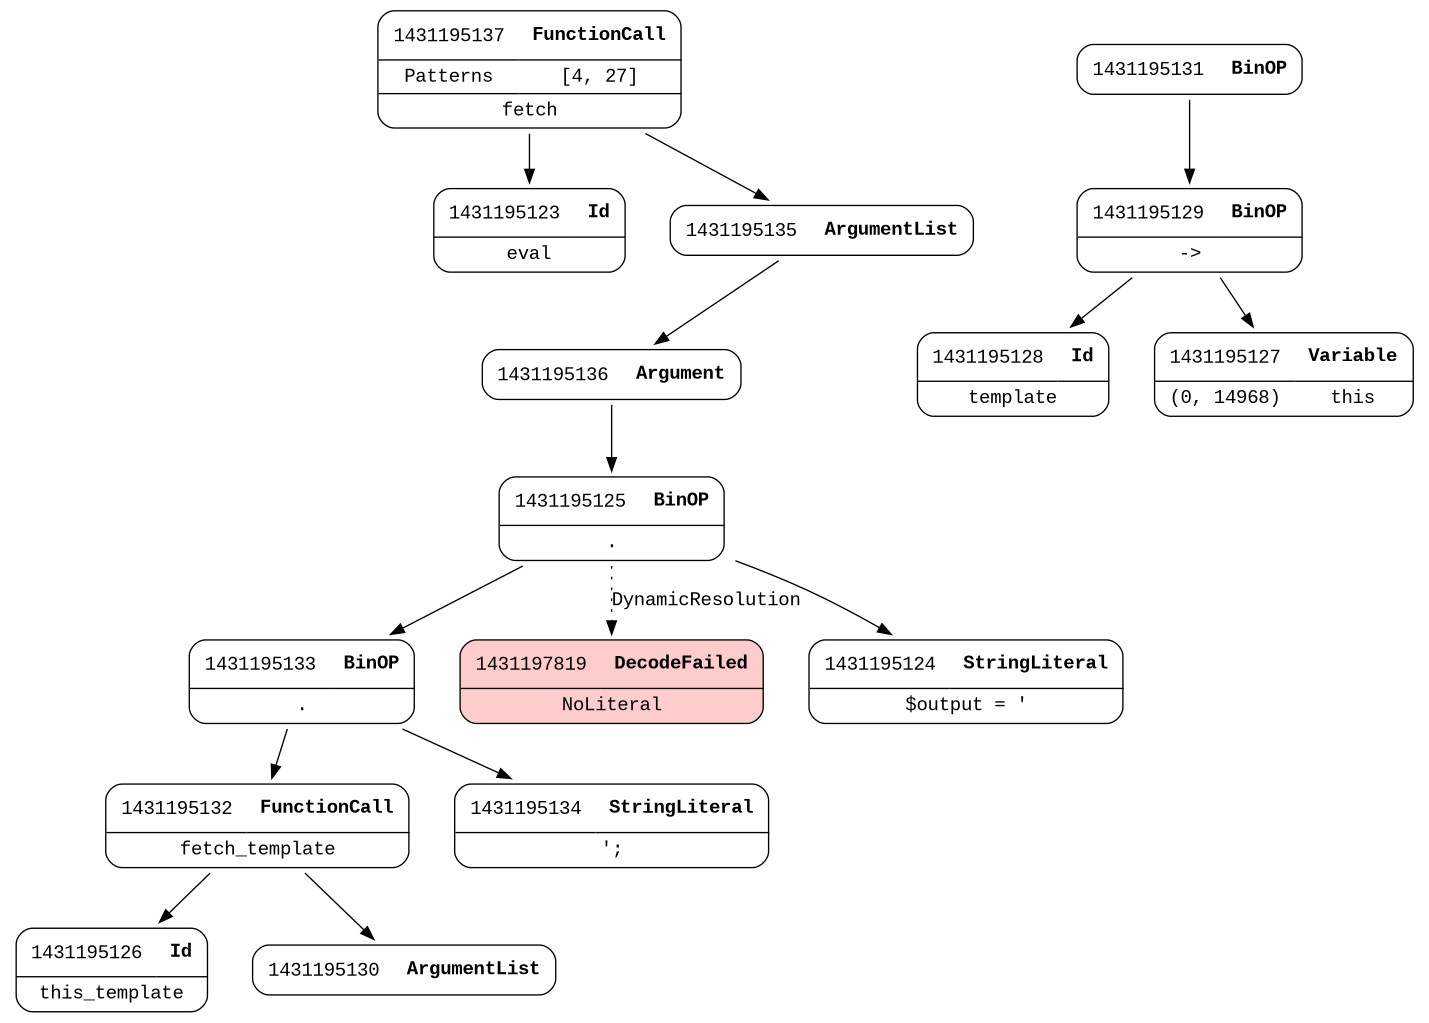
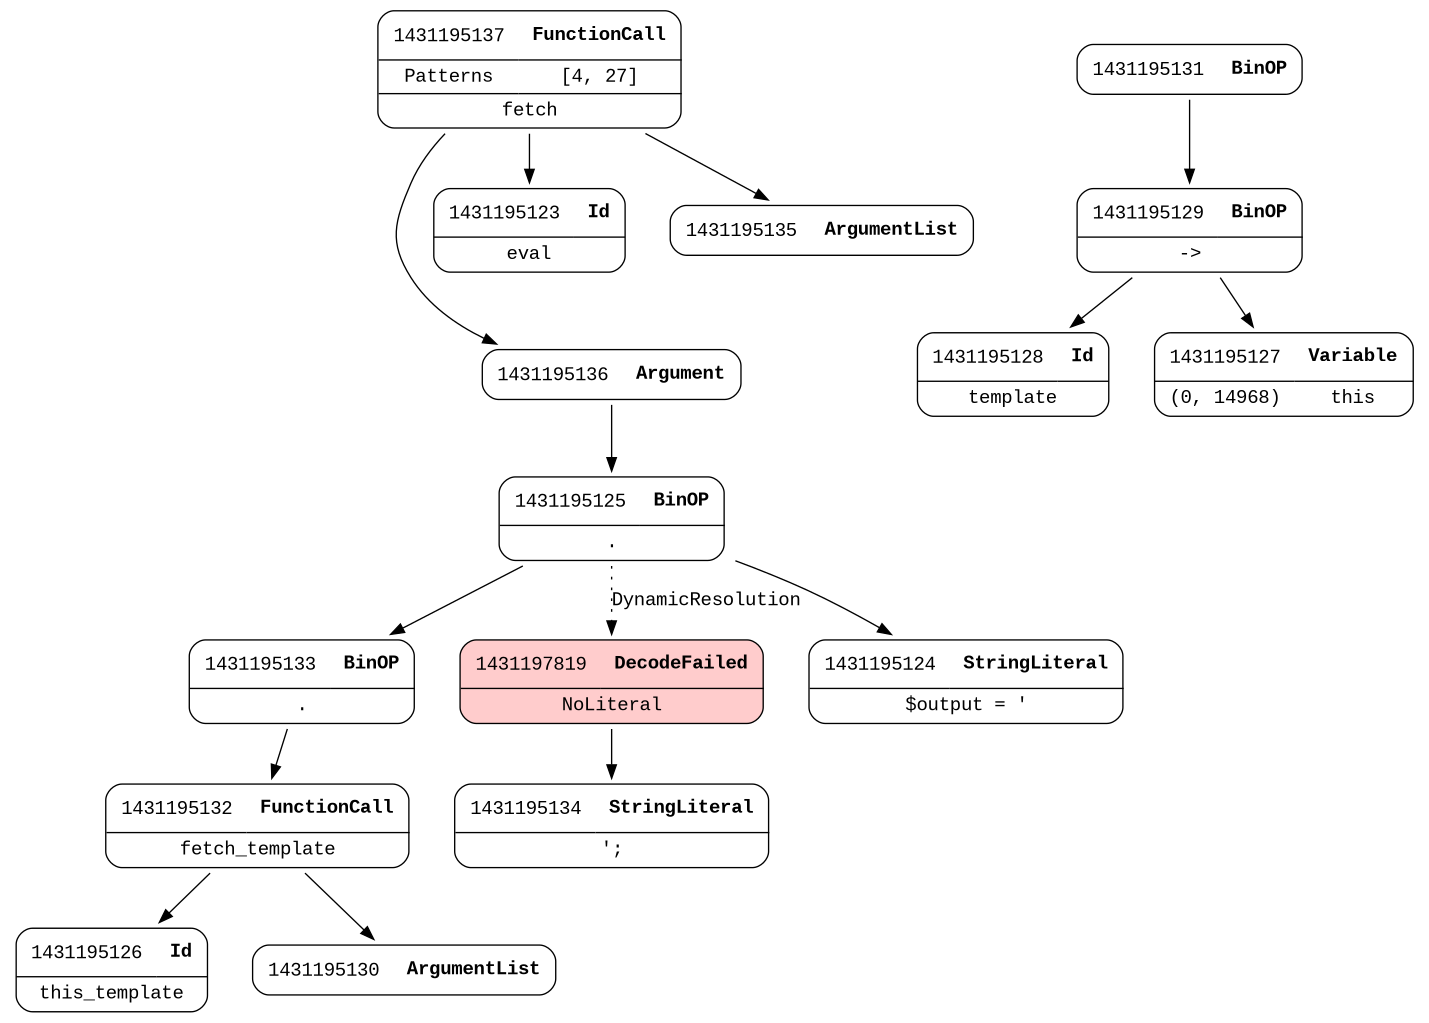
edge "1431195135" -> "1431195136": now "1431195137" -> "1431195136"
edge "1431195133" -> "1431195134": now "1431197819" -> "1431195134"
